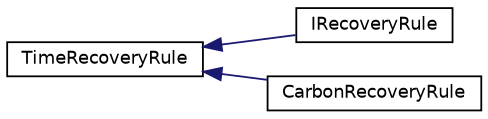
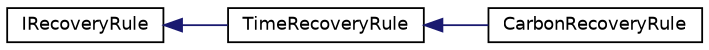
edge "IRecoveryRule" -> "TimeRecoveryRule": reversed
